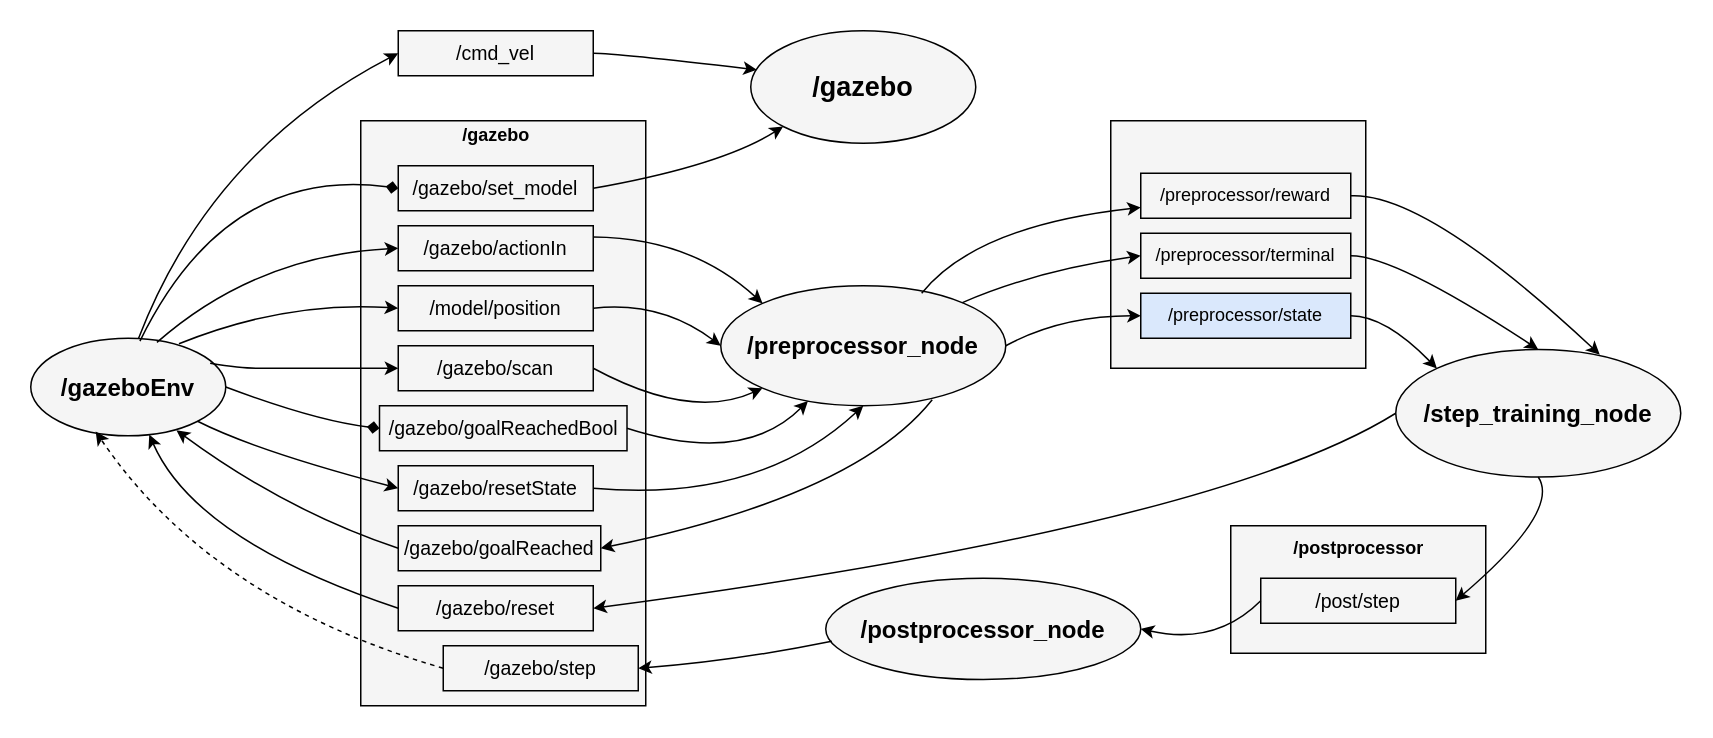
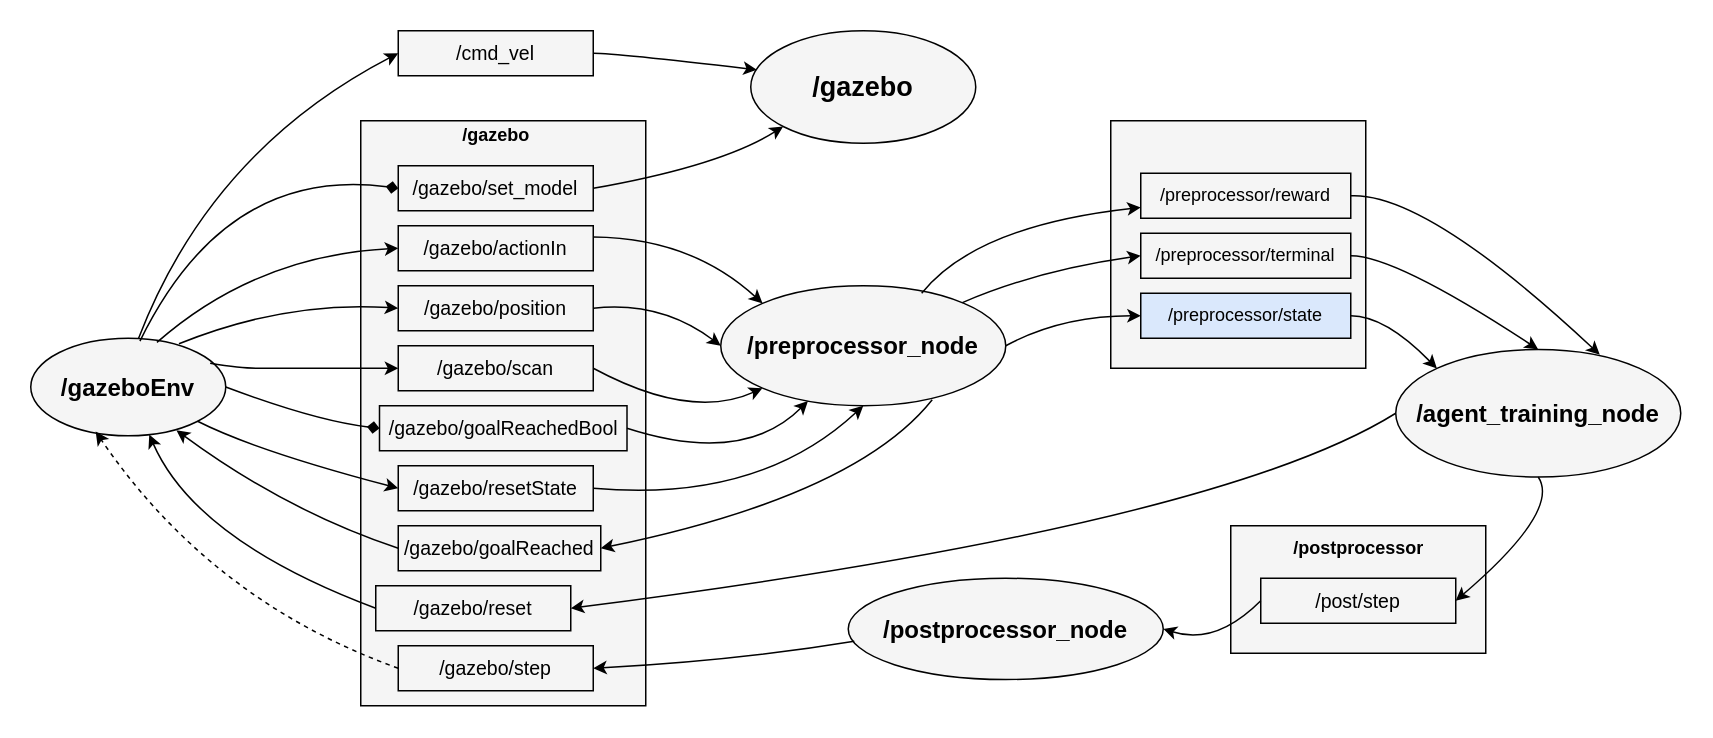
node "/model/position": label "/model/position" -> "/gazebo/position"
node "/step_training_node": label "/step_training_node" -> "/agent_training_node"
node "/gazebo/reset": moved (496, 608) -> (473, 608)
node "/postprocessor_node": moved (983, 629) -> (1006, 629)
node "/gazebo/step": moved (541, 668) -> (496, 668)
